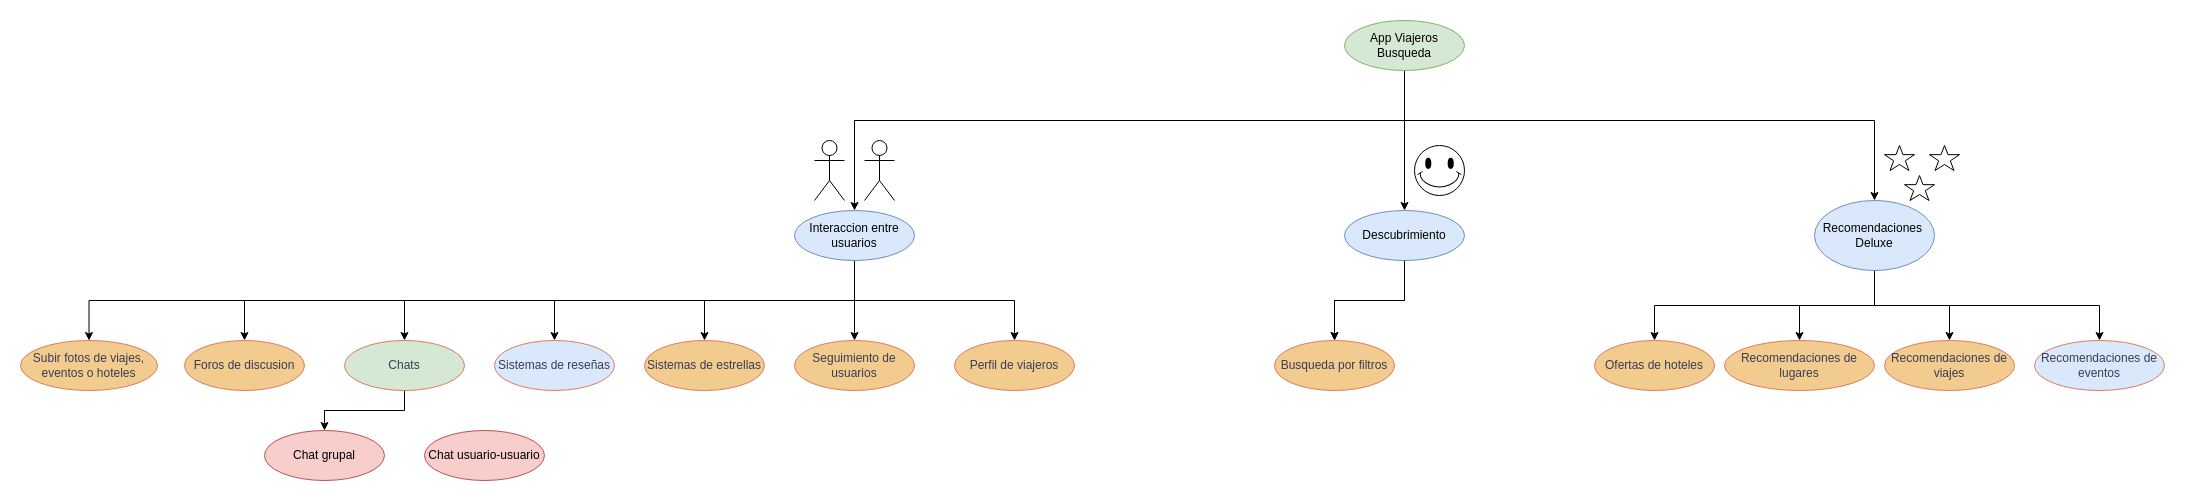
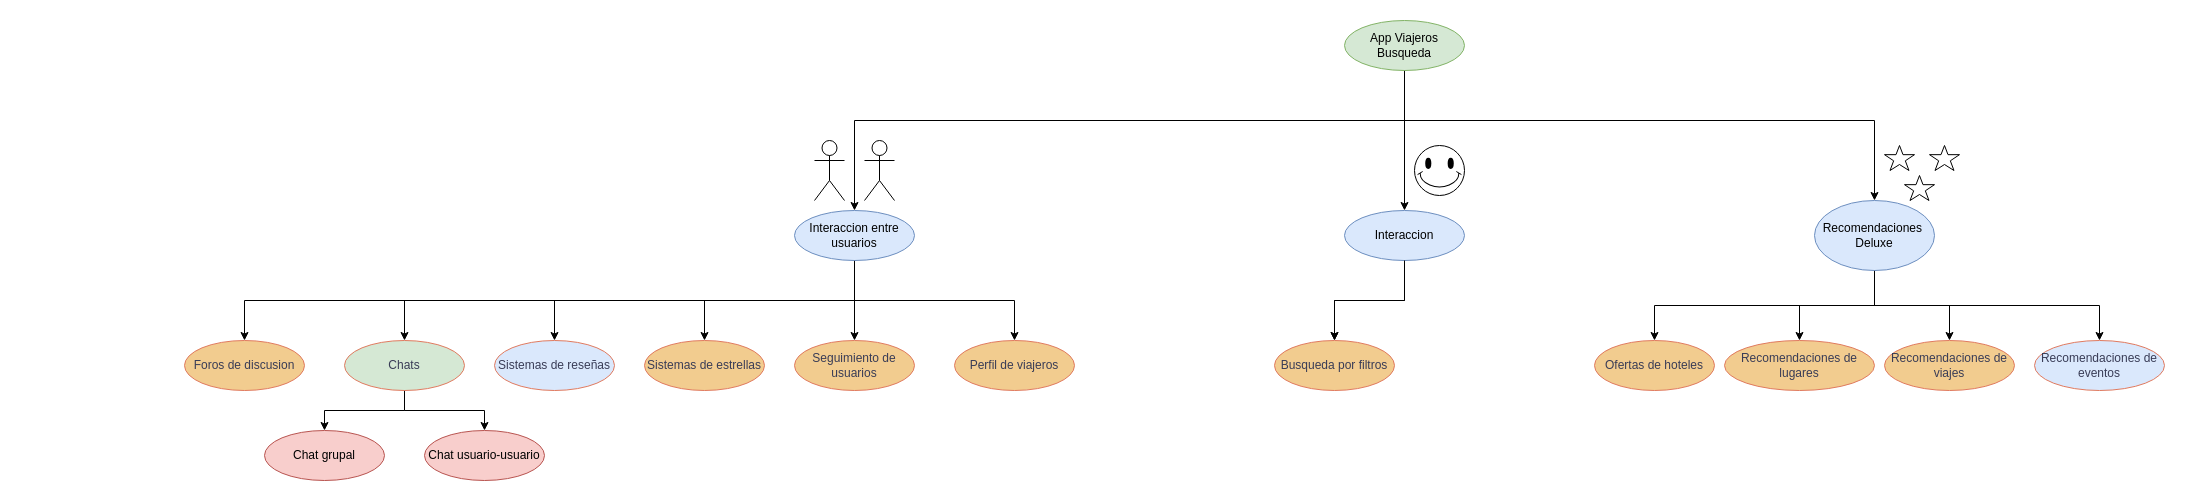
node "Descubrimiento": label "Descubrimiento" -> "Interaccion"
edge "Interaccion entre usuarios" -> "Subir fotos de viajes, eventos o hoteles": removed
node "Subir fotos de viajes, eventos o hoteles": removed
edge "Chats" -> "Chat usuario-usuario": added
